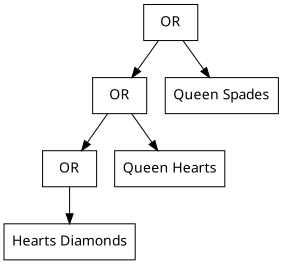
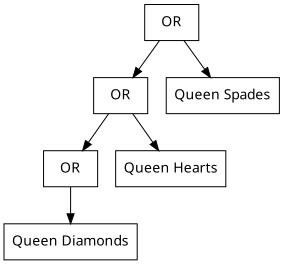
node "Hearts Diamonds": label "Hearts Diamonds" -> "Queen Diamonds"
